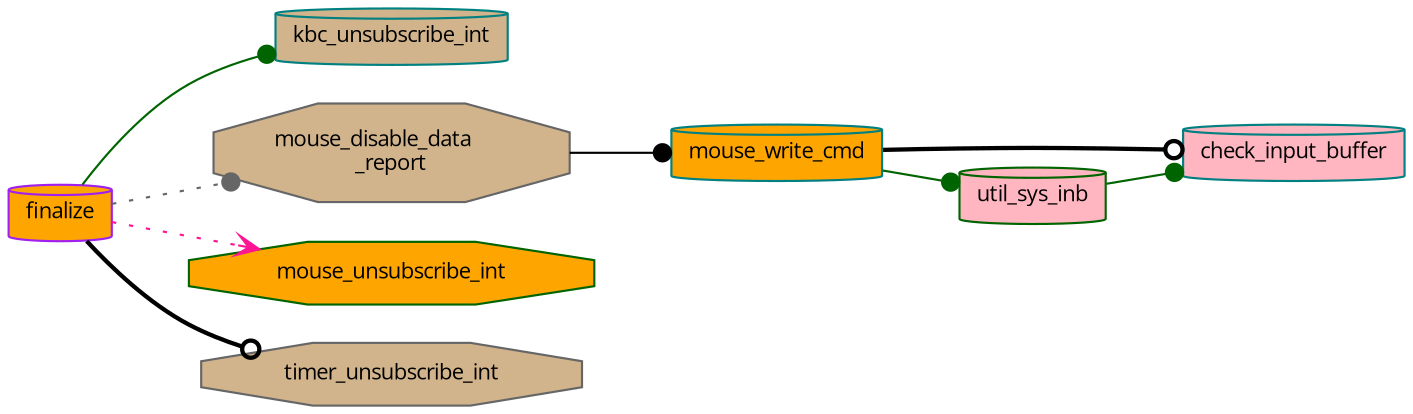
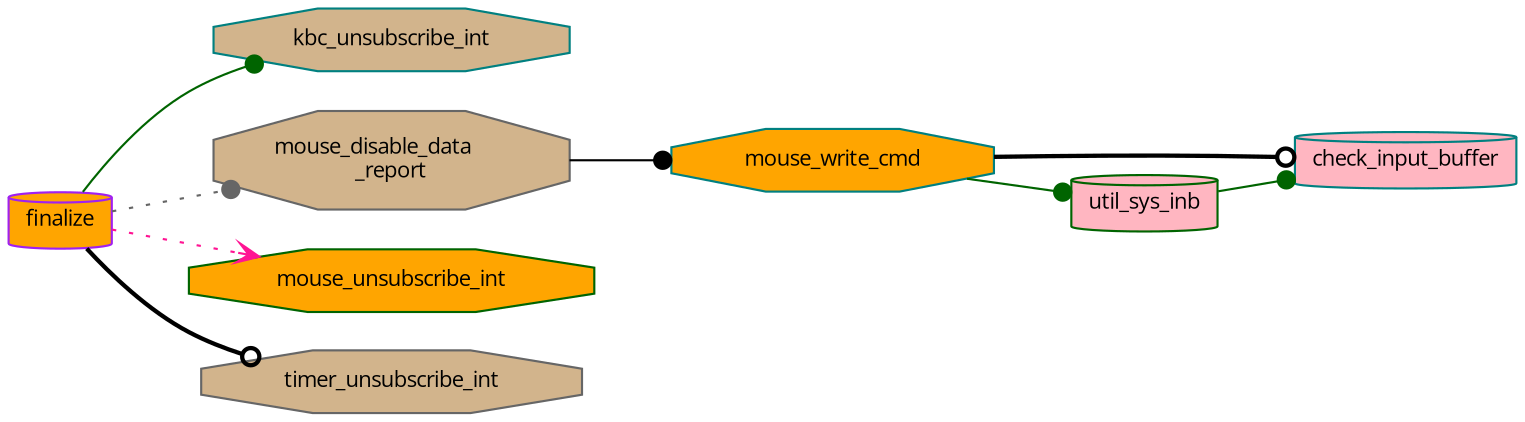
node "kbc_unsubscribe_int": shape cylinder -> octagon
node "mouse_write_cmd": shape cylinder -> octagon
